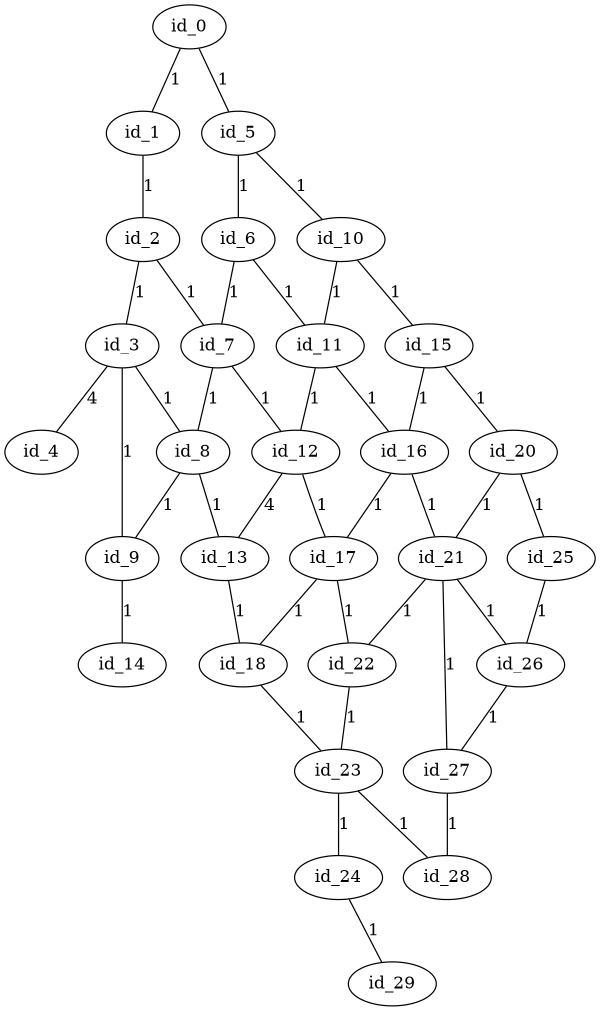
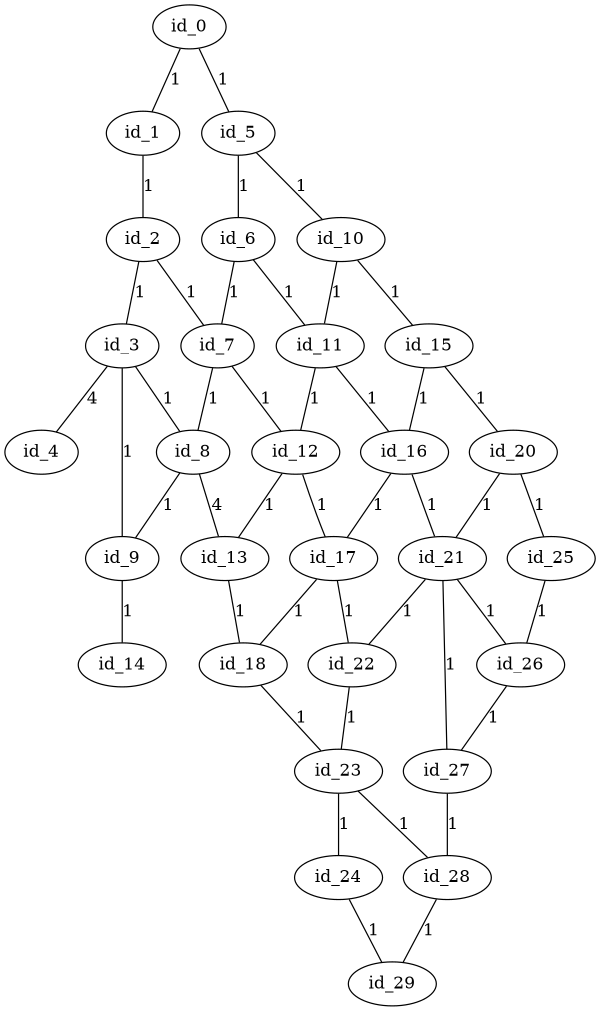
edge "id_8" -- "id_13": label "1" -> "4"
edge "id_12" -- "id_13": label "4" -> "1"
edge "id_28" -- "id_29": added, label "1"
